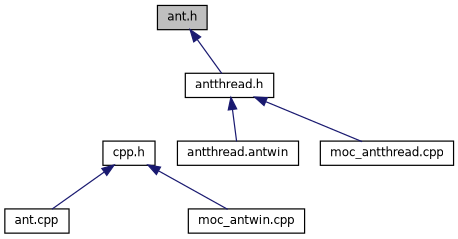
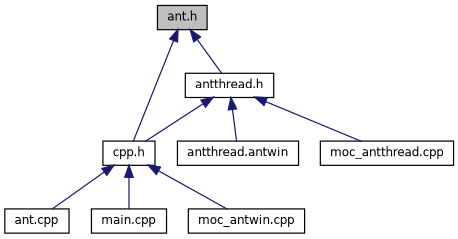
edge "cpp.h" -> "ant.h": added
edge "cpp.h" -> "antthread.h": added
node "main.cpp": added
